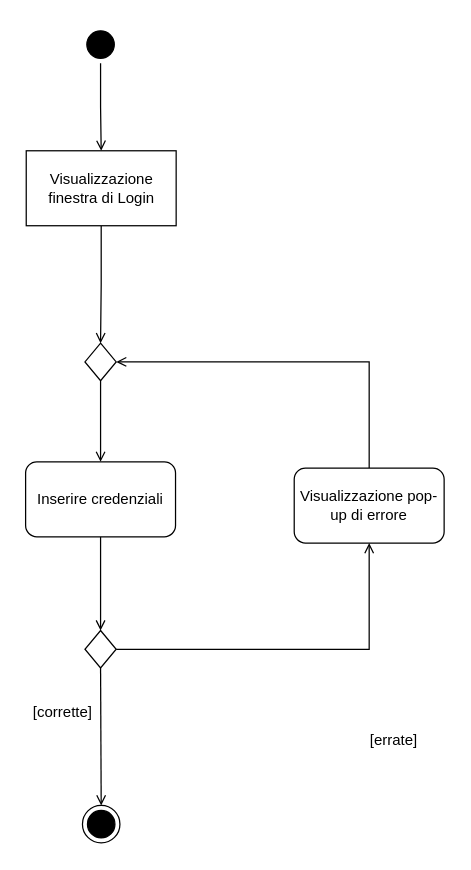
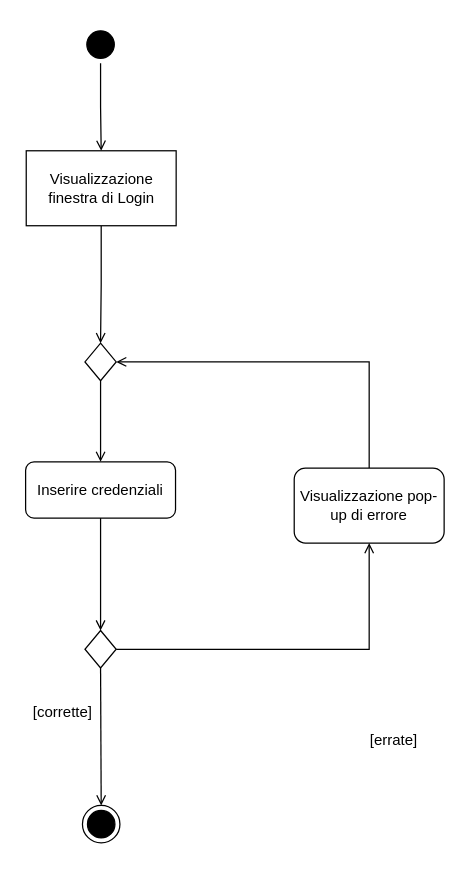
node "Inserire credenziali": size 150x75 -> 150x56
